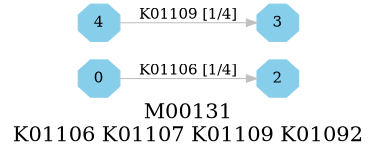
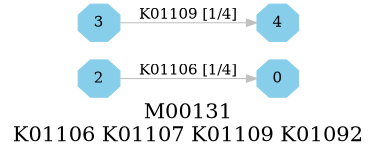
edge "4" -> "3": reversed
edge "0" -> "2": reversed
